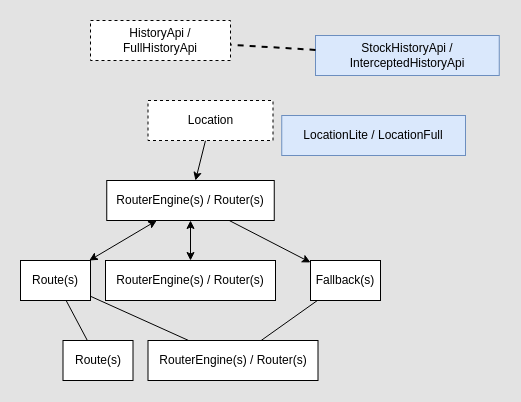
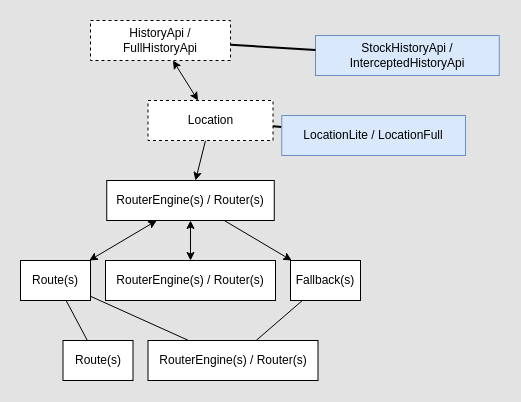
edge "HistoryApi / FullHistoryApi" -- "StockHistoryApi / InterceptedHistoryApi": style dashed -> solid
edge "HistoryApi / FullHistoryApi" -- "Location": added
edge "Location" -- "LocationLite / LocationFull": added
node "Fallback(s)": moved (346, 281) -> (326, 281)
